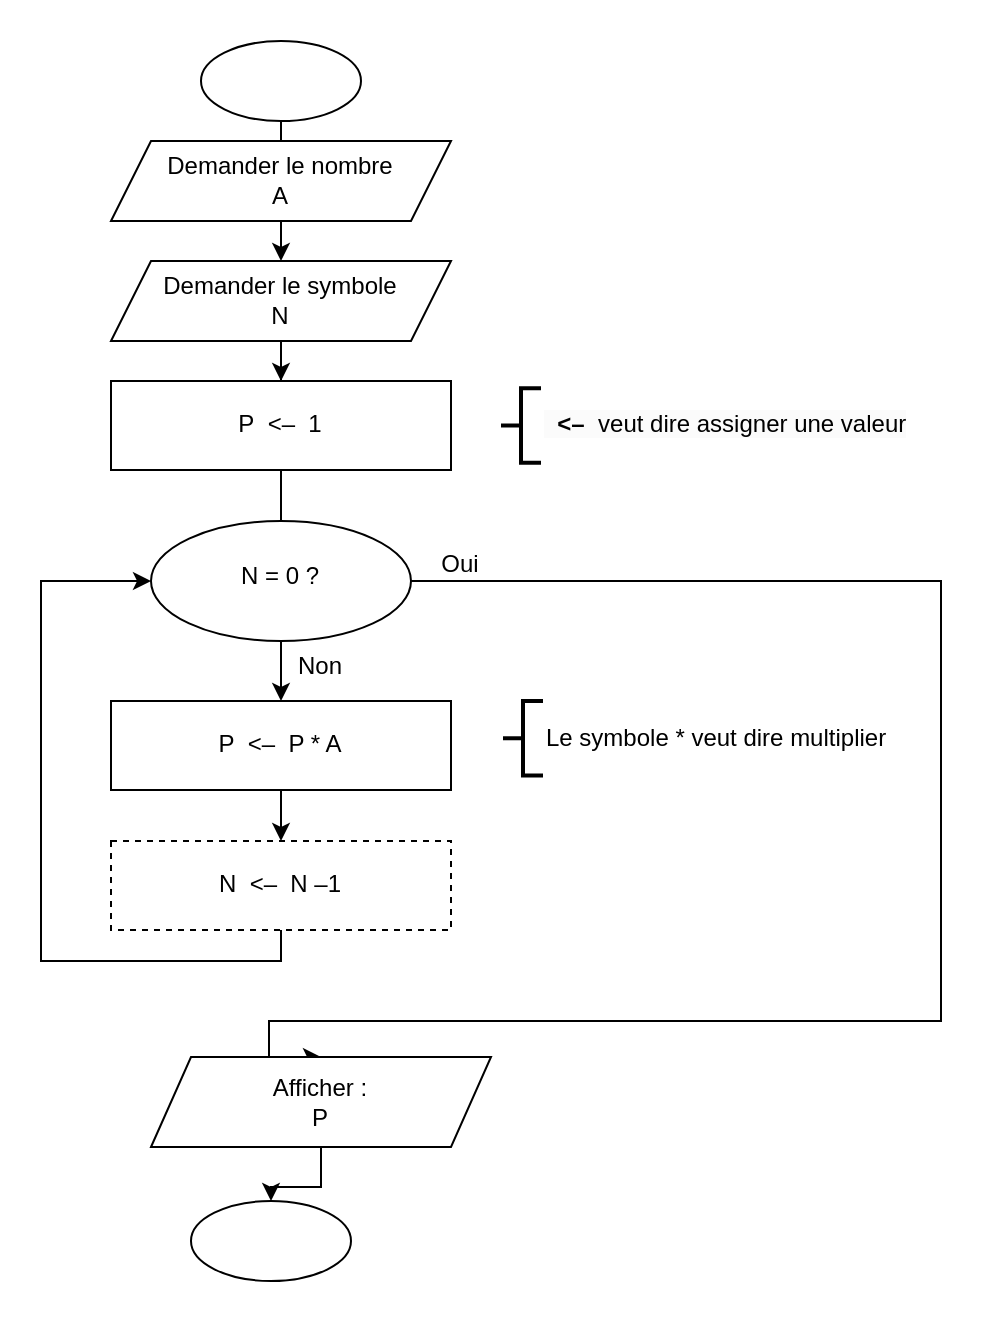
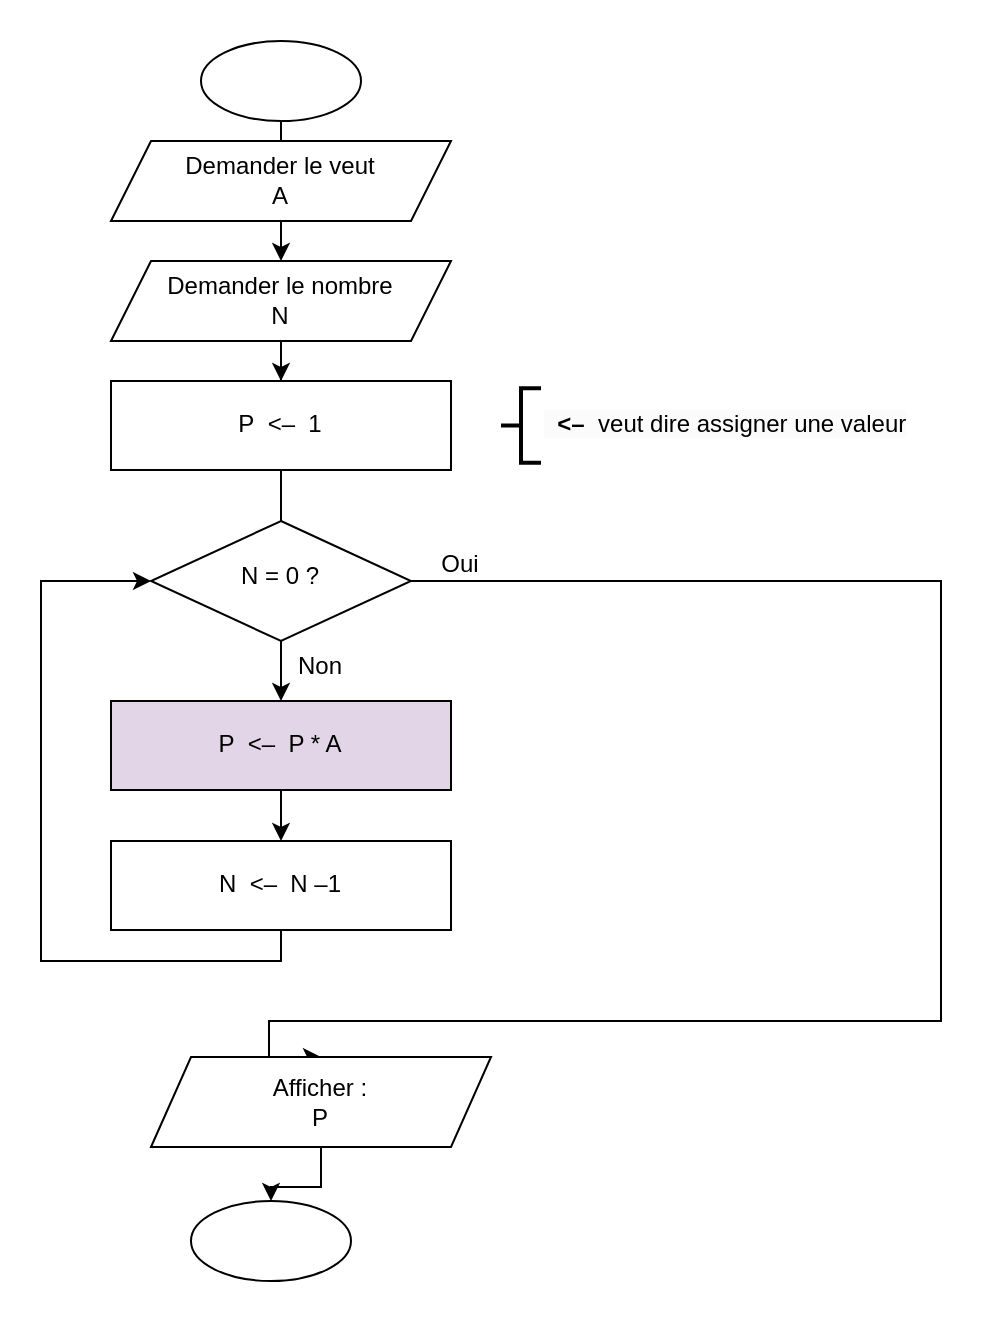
node "Demander le nombre A": label "Demander le nombre A" -> "Demander le veut A"
node "Demander le symbole N": label "Demander le symbole N" -> "Demander le nombre N"
node "N = 0 ?": shape ellipse -> diamond
node "Le symbole * veut dire multiplier": removed
node "P <– P * A": fillcolor #ffffff -> #e1d5e7
node "N <– N –1": style dashed -> solid
